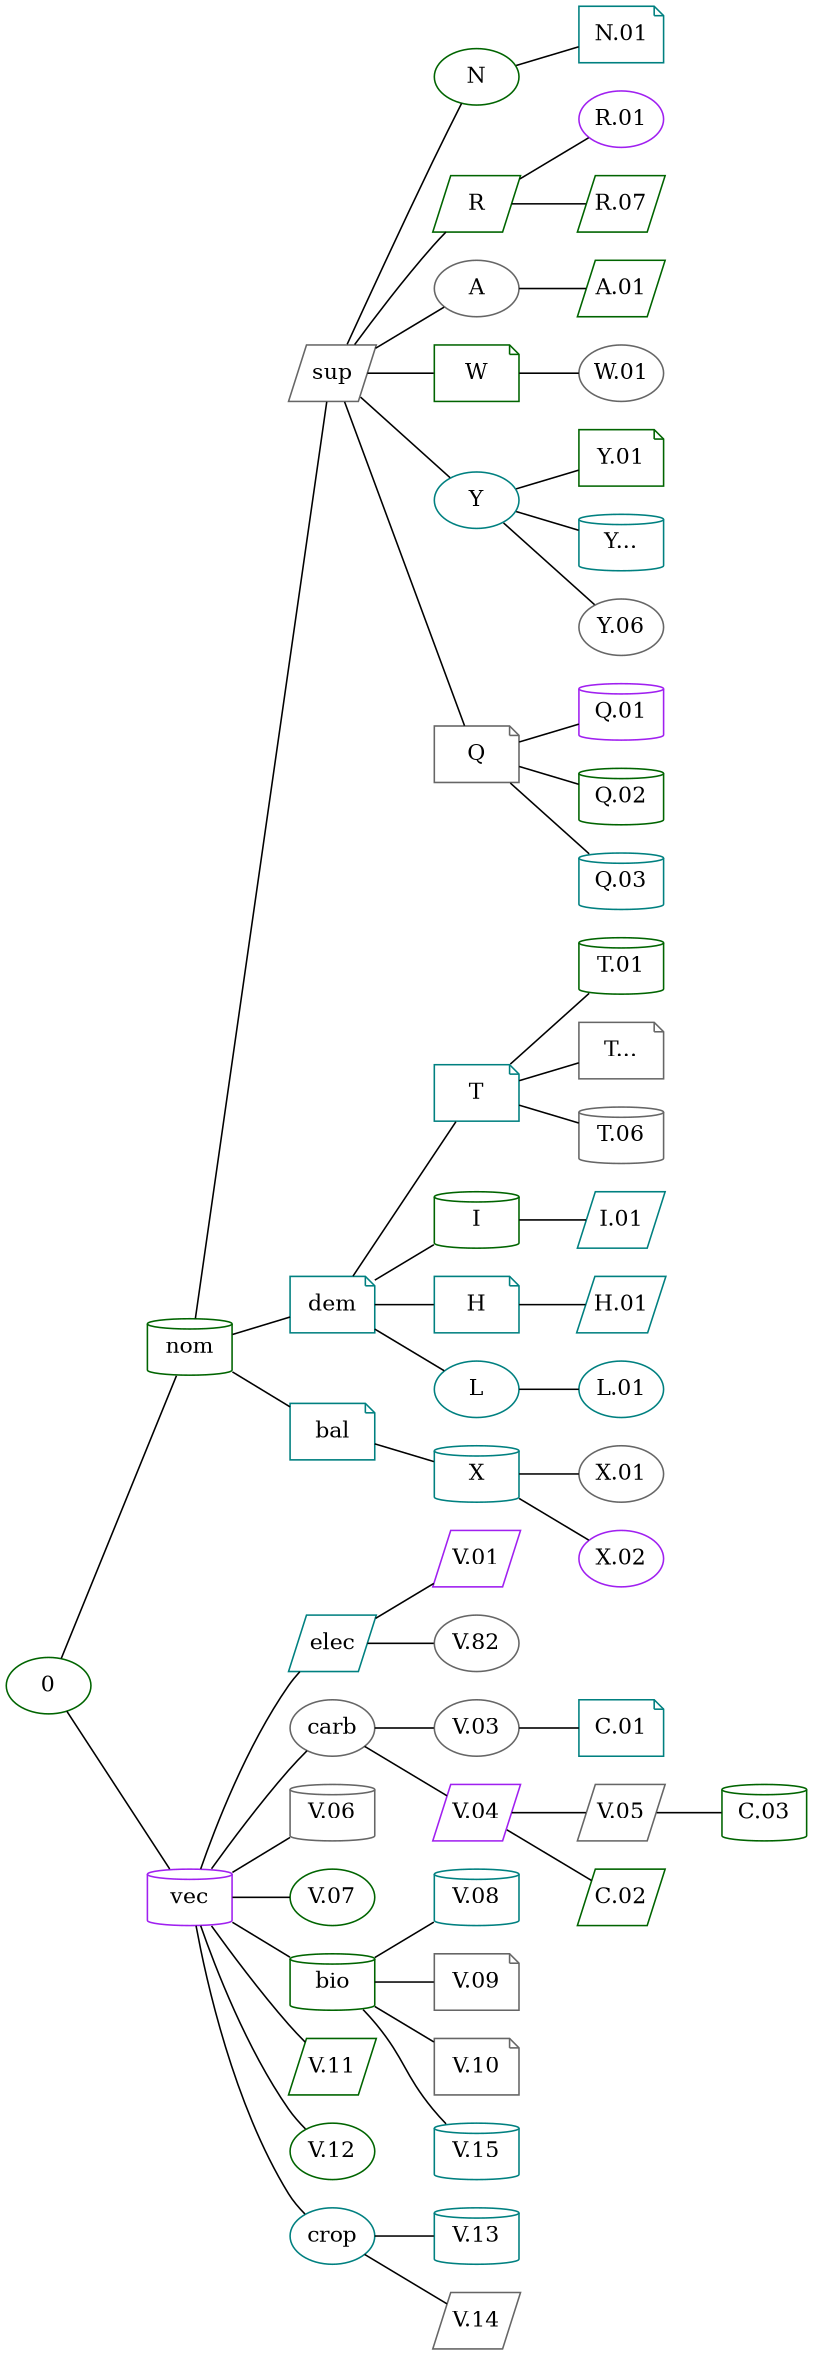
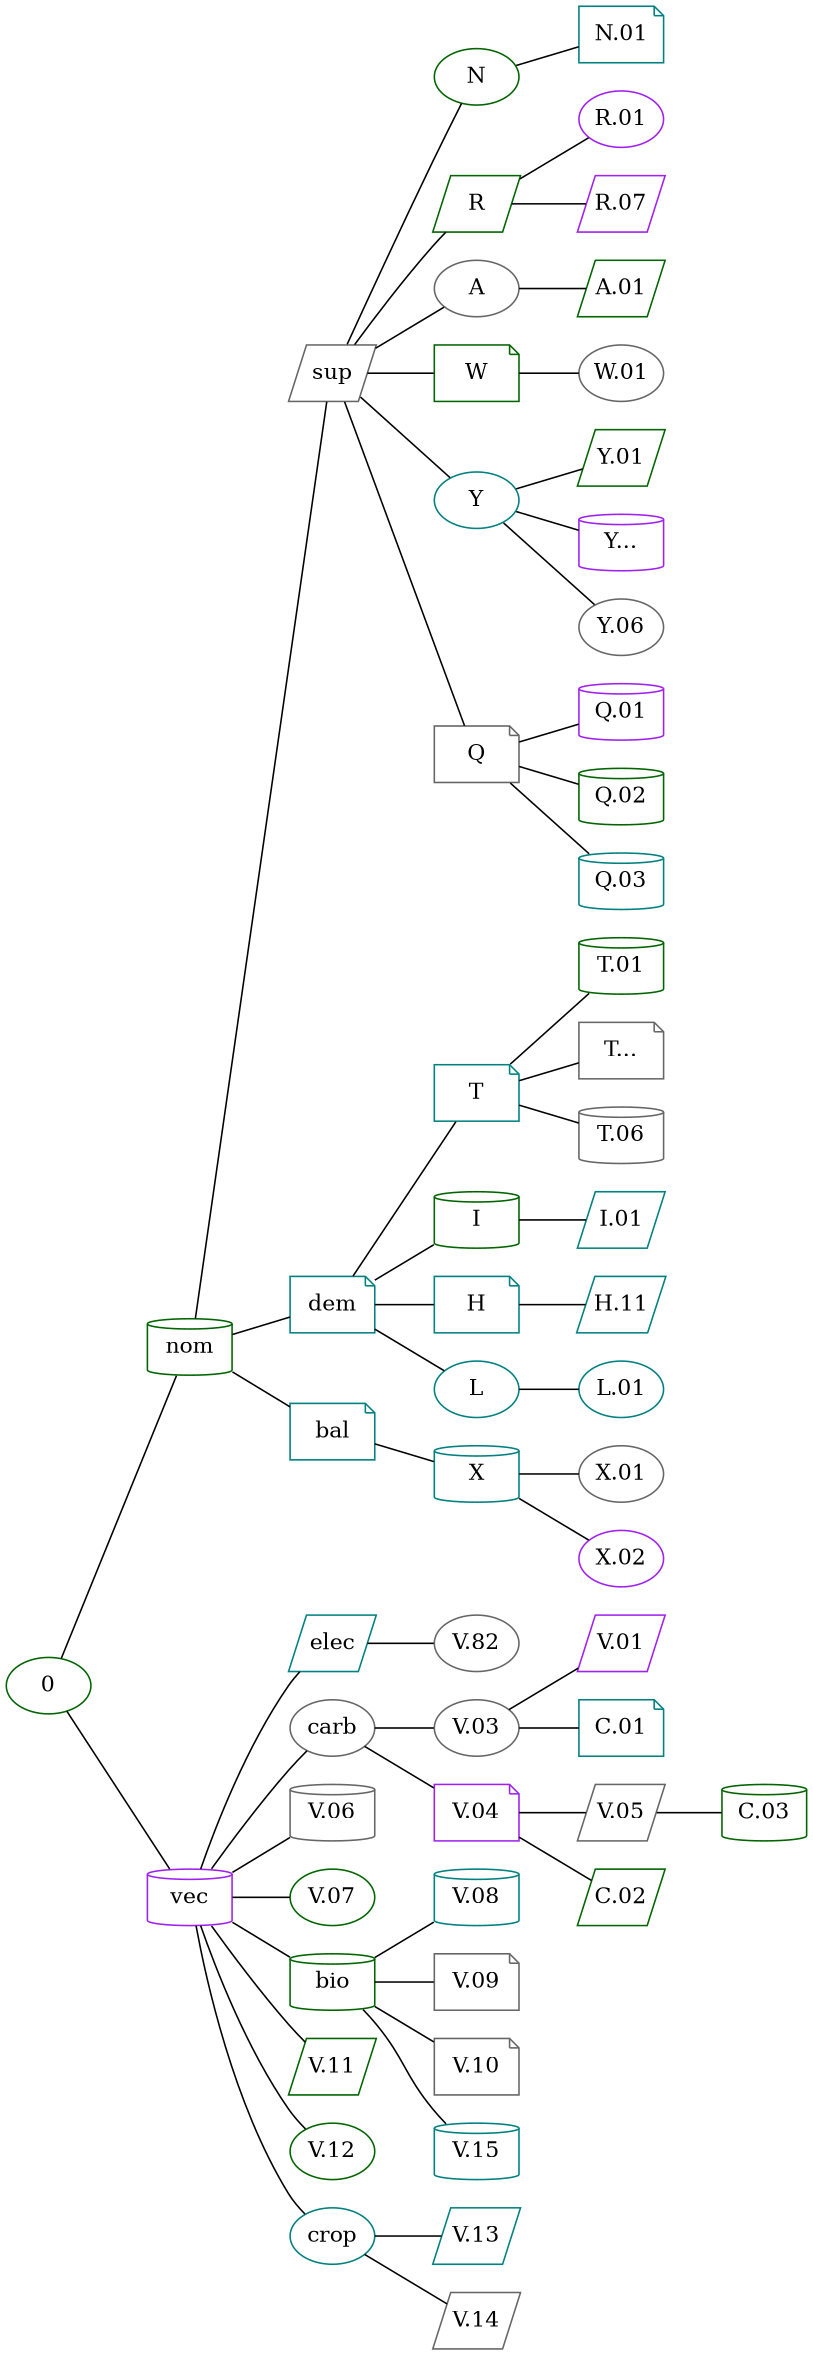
node "R.07": color darkgreen -> purple
node "Y.01": shape note -> parallelogram
node "Y...": color teal -> purple
node "H.01": label "H.01" -> "H.11"
edge "V.01" -- "elec": now "V.01" -- "V.03"
node "V.04": shape parallelogram -> note
node "V.13": shape cylinder -> parallelogram
